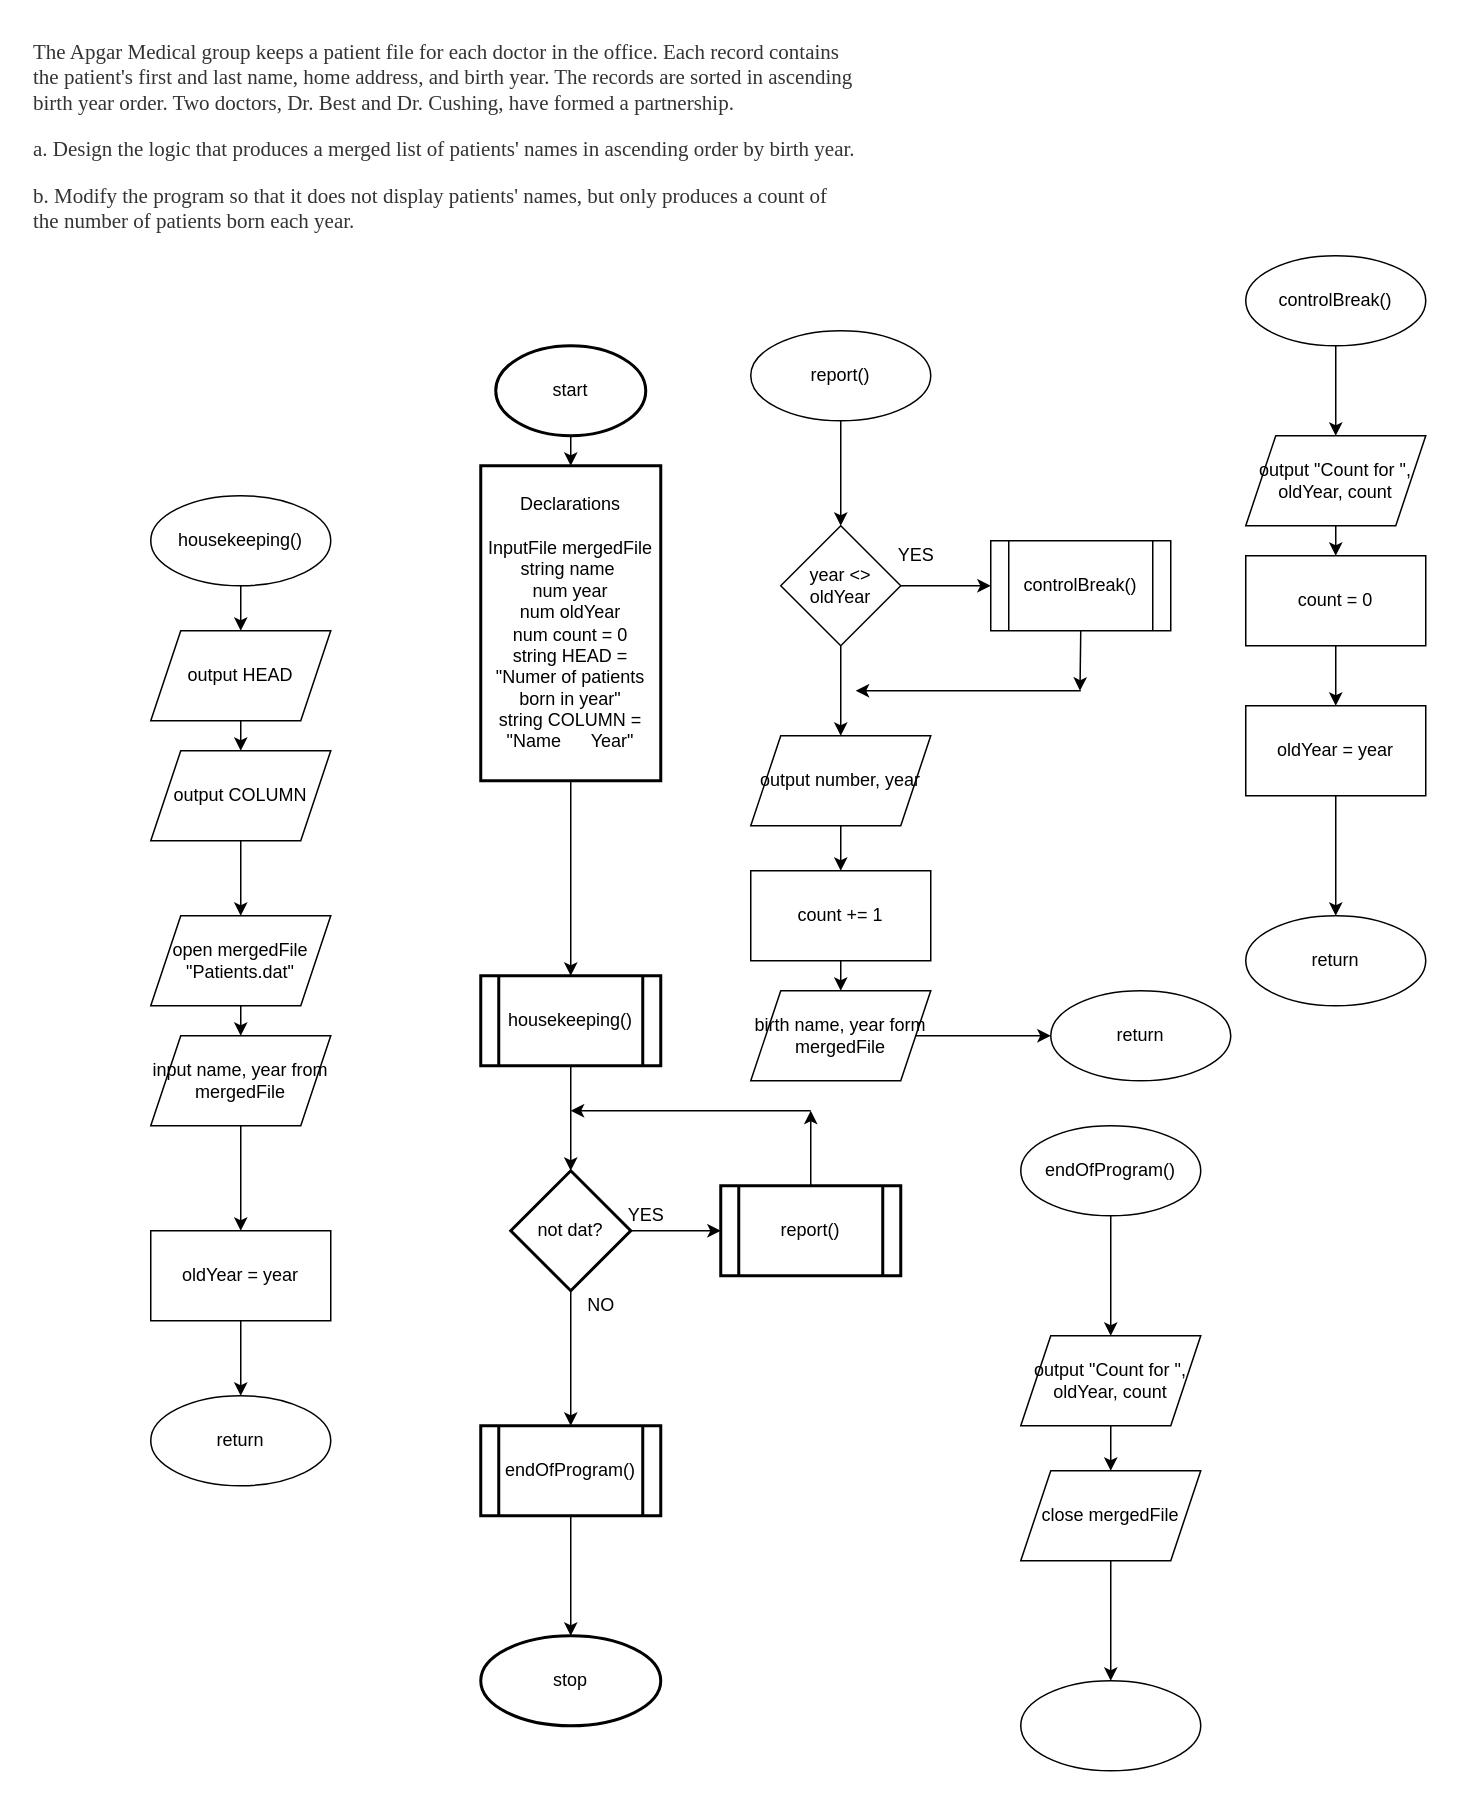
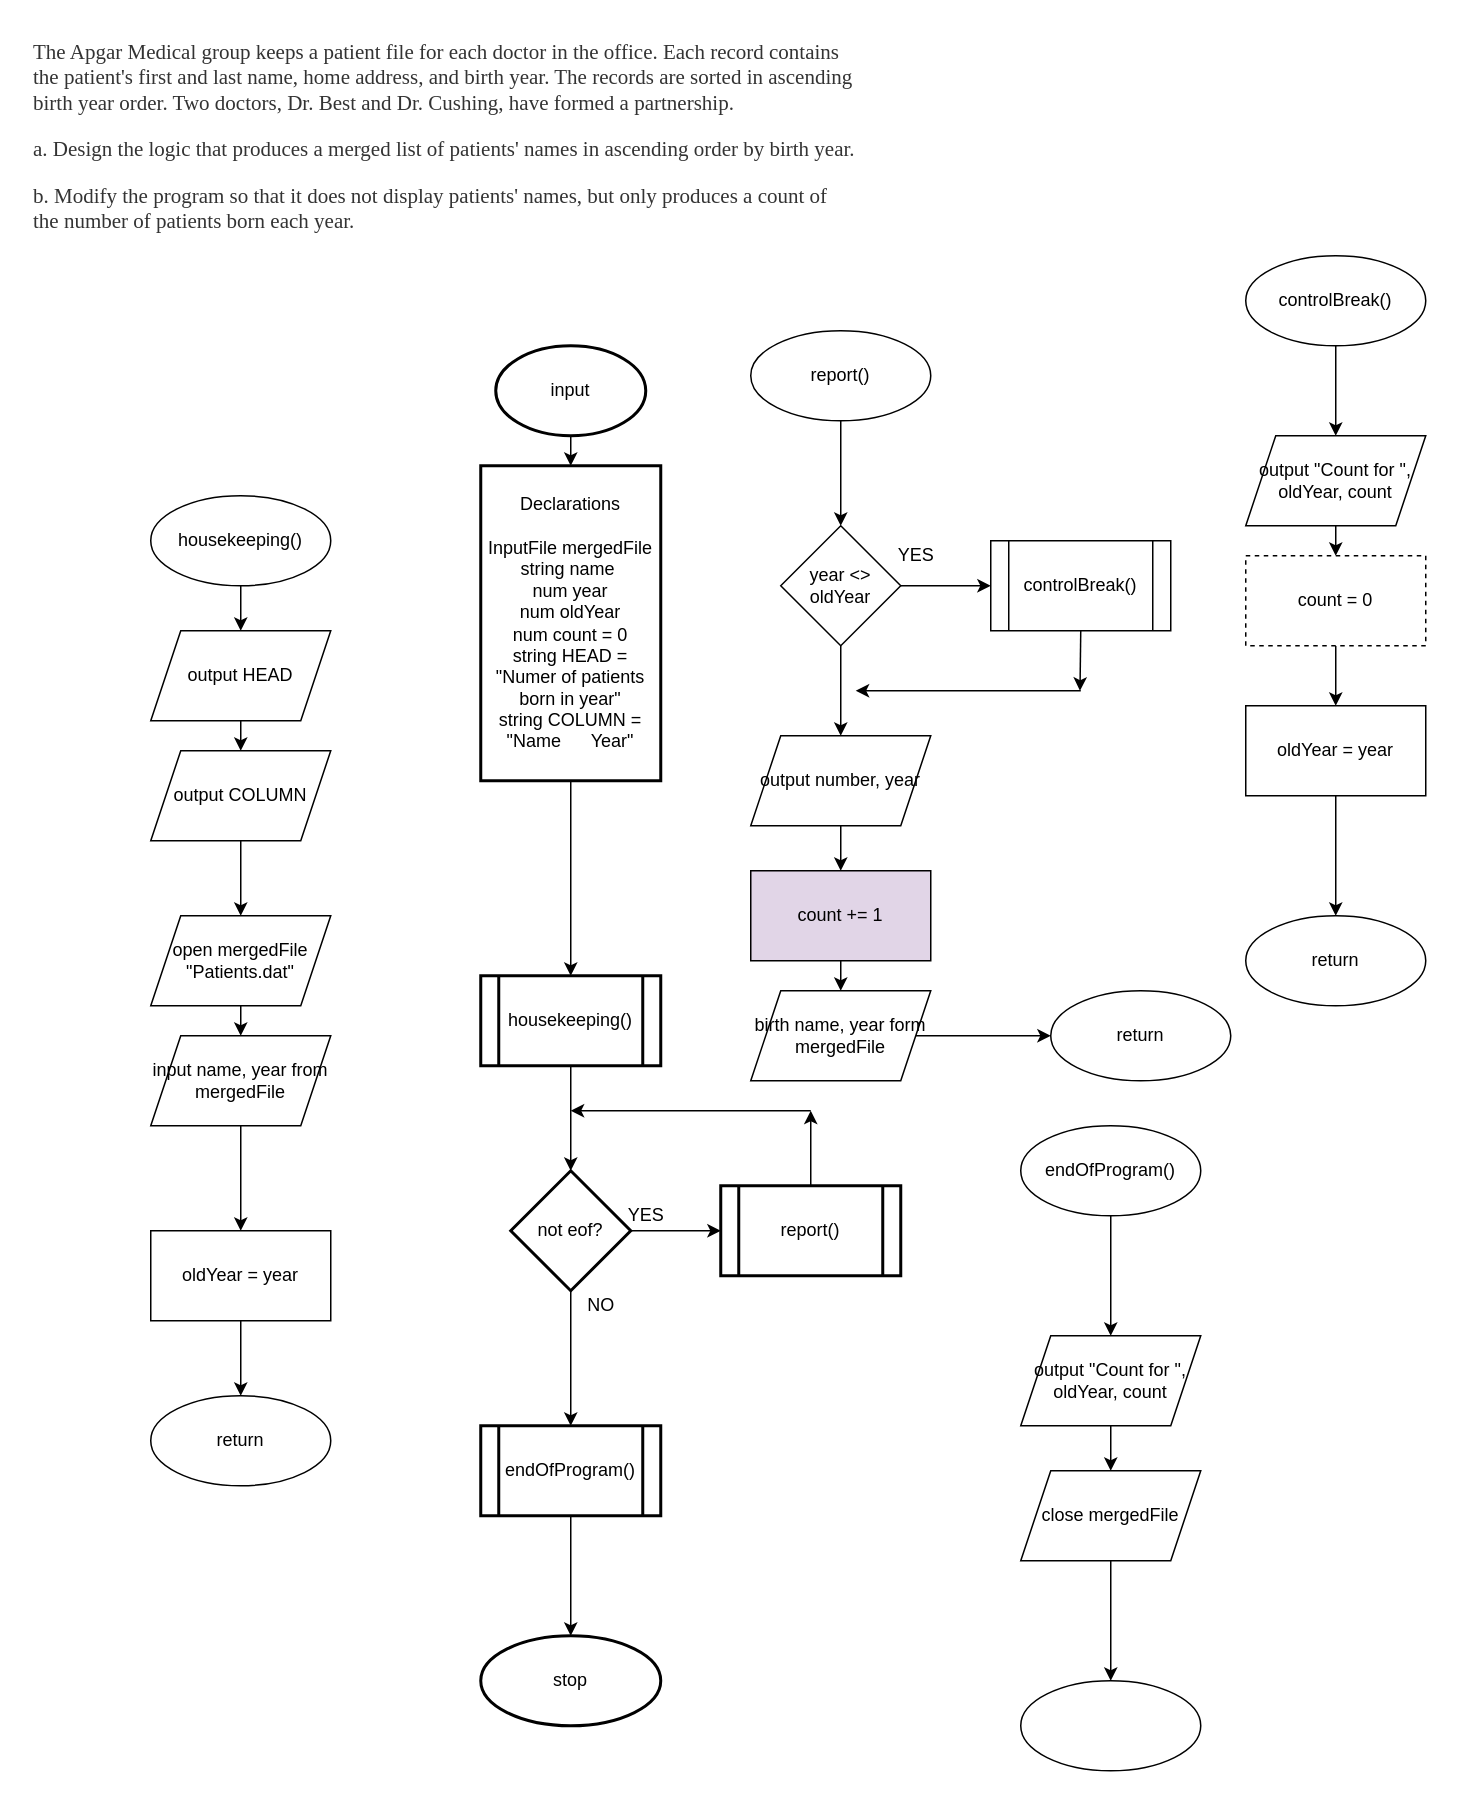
node "start": label "start" -> "input"
node "count = 0": style solid -> dashed
node "count += 1": fillcolor #ffffff -> #e1d5e7
node "not dat?": label "not dat?" -> "not eof?"
